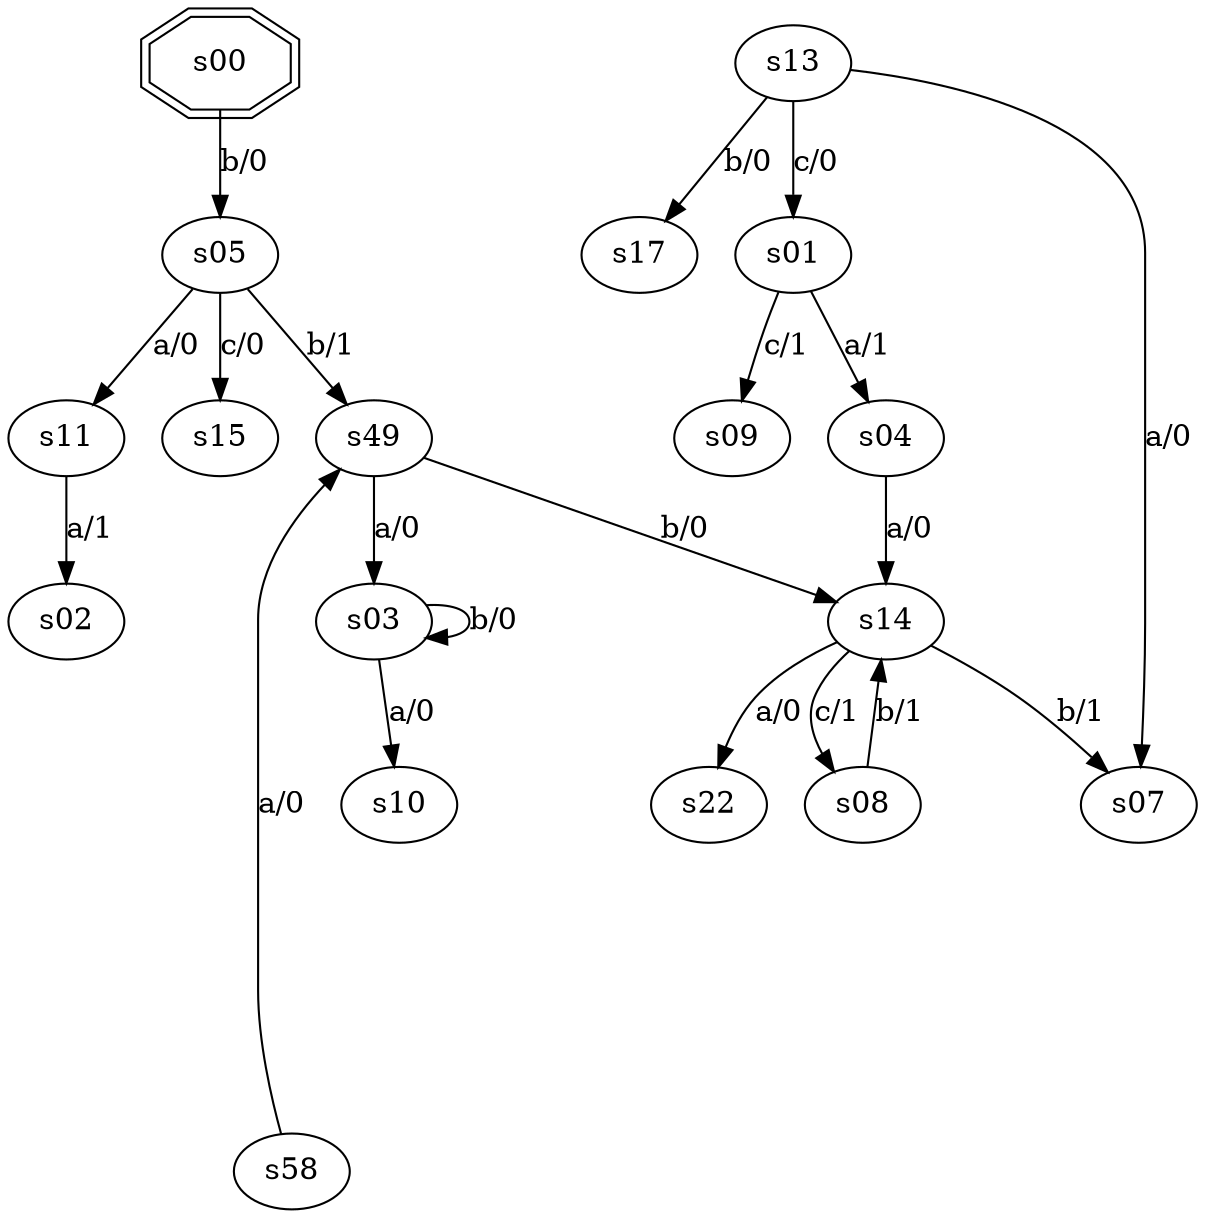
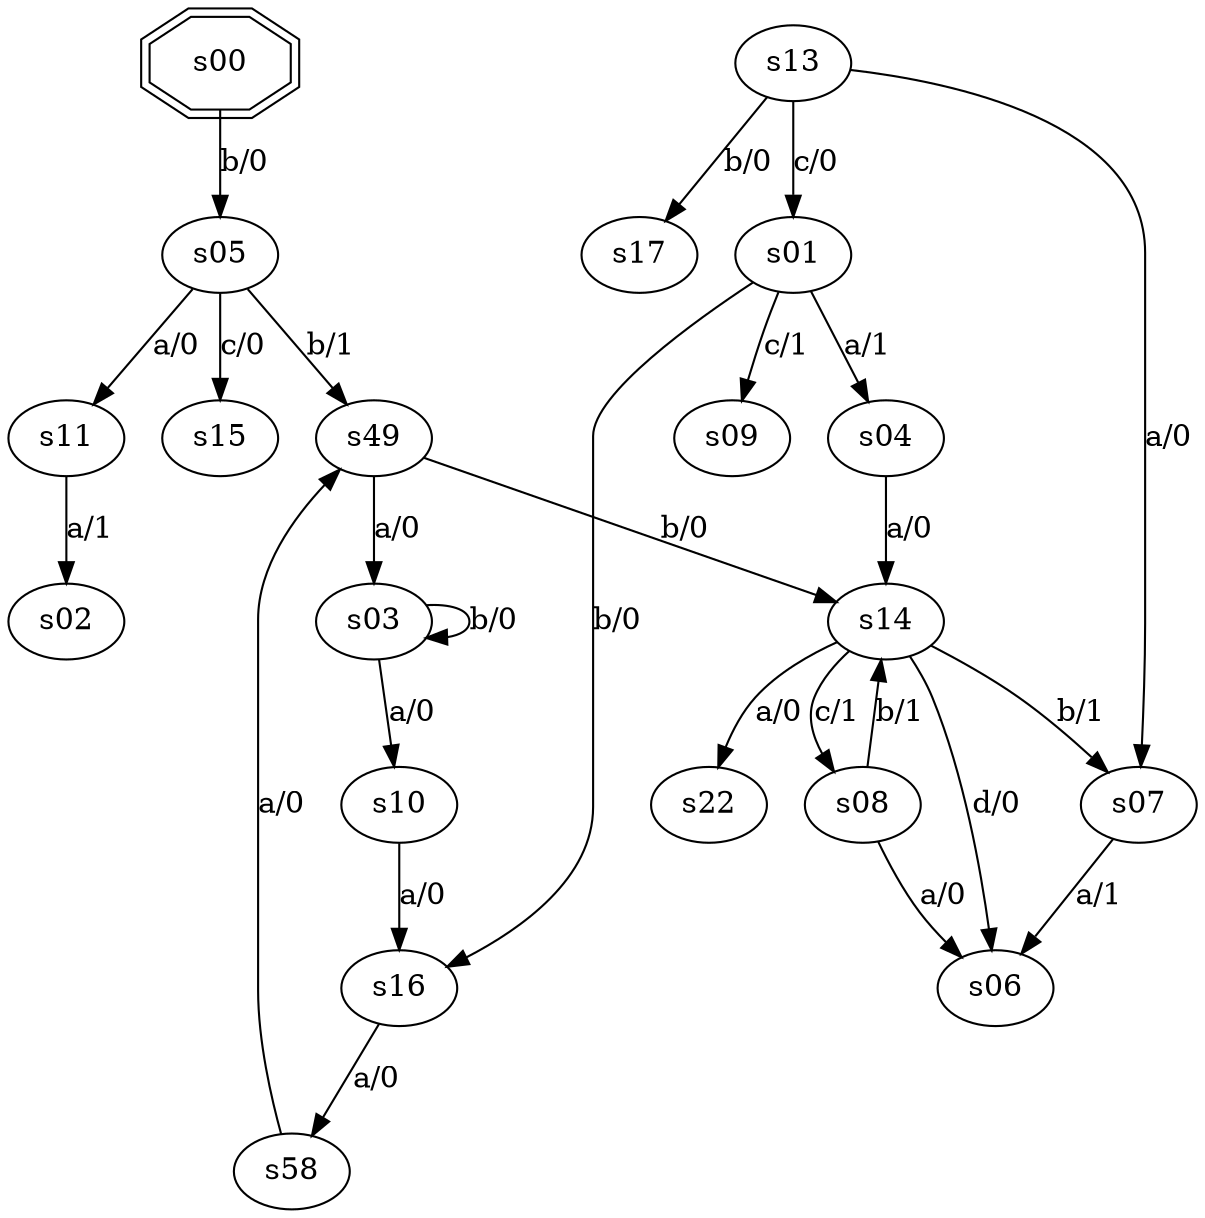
node "s16": added
node "s06": added
